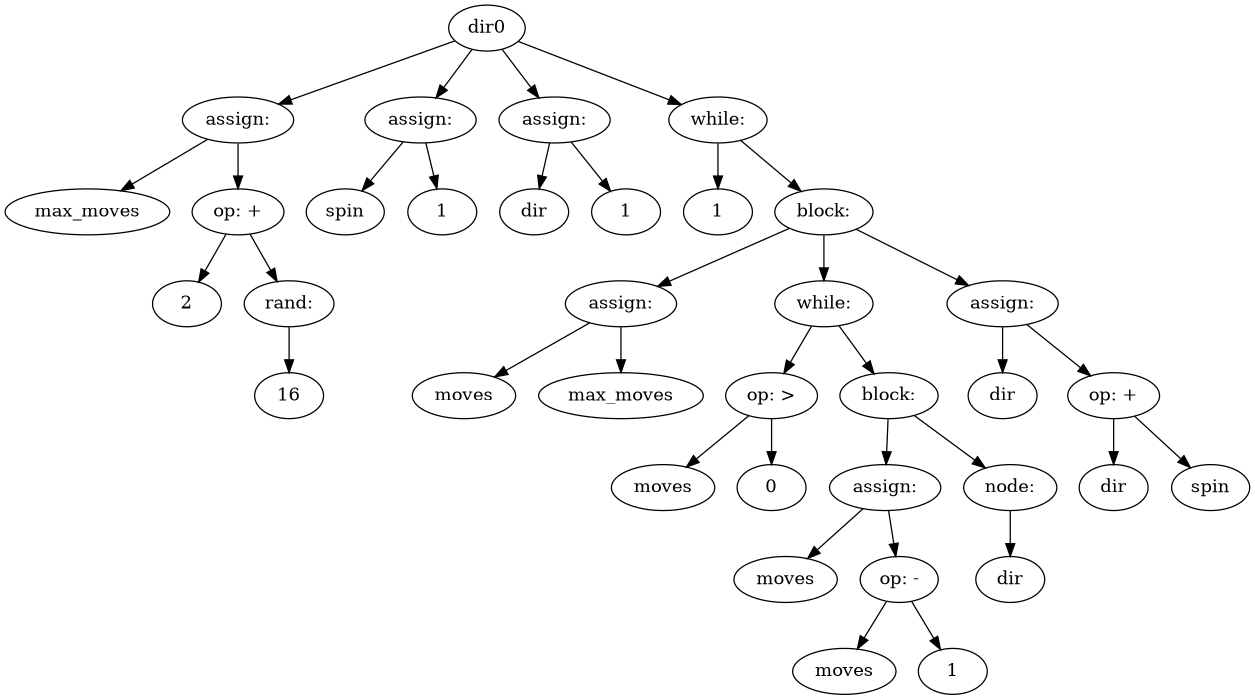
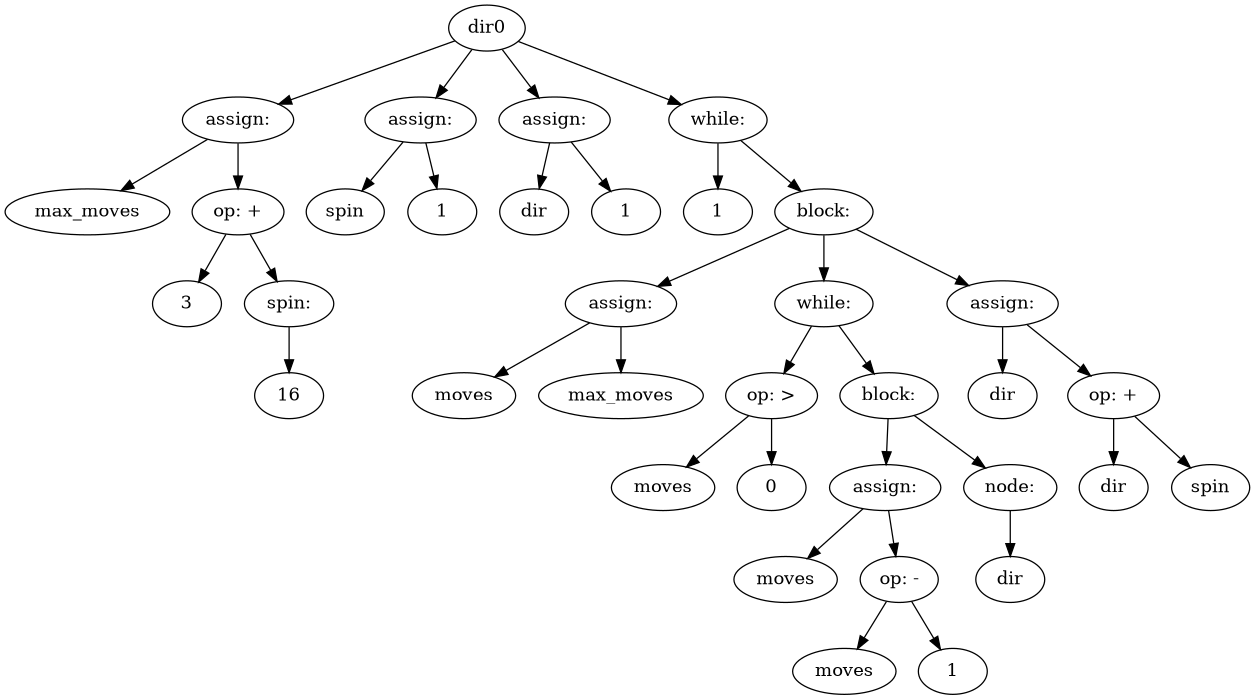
node "2": label "2" -> "3"
node "rand:": label "rand:" -> "spin:"
